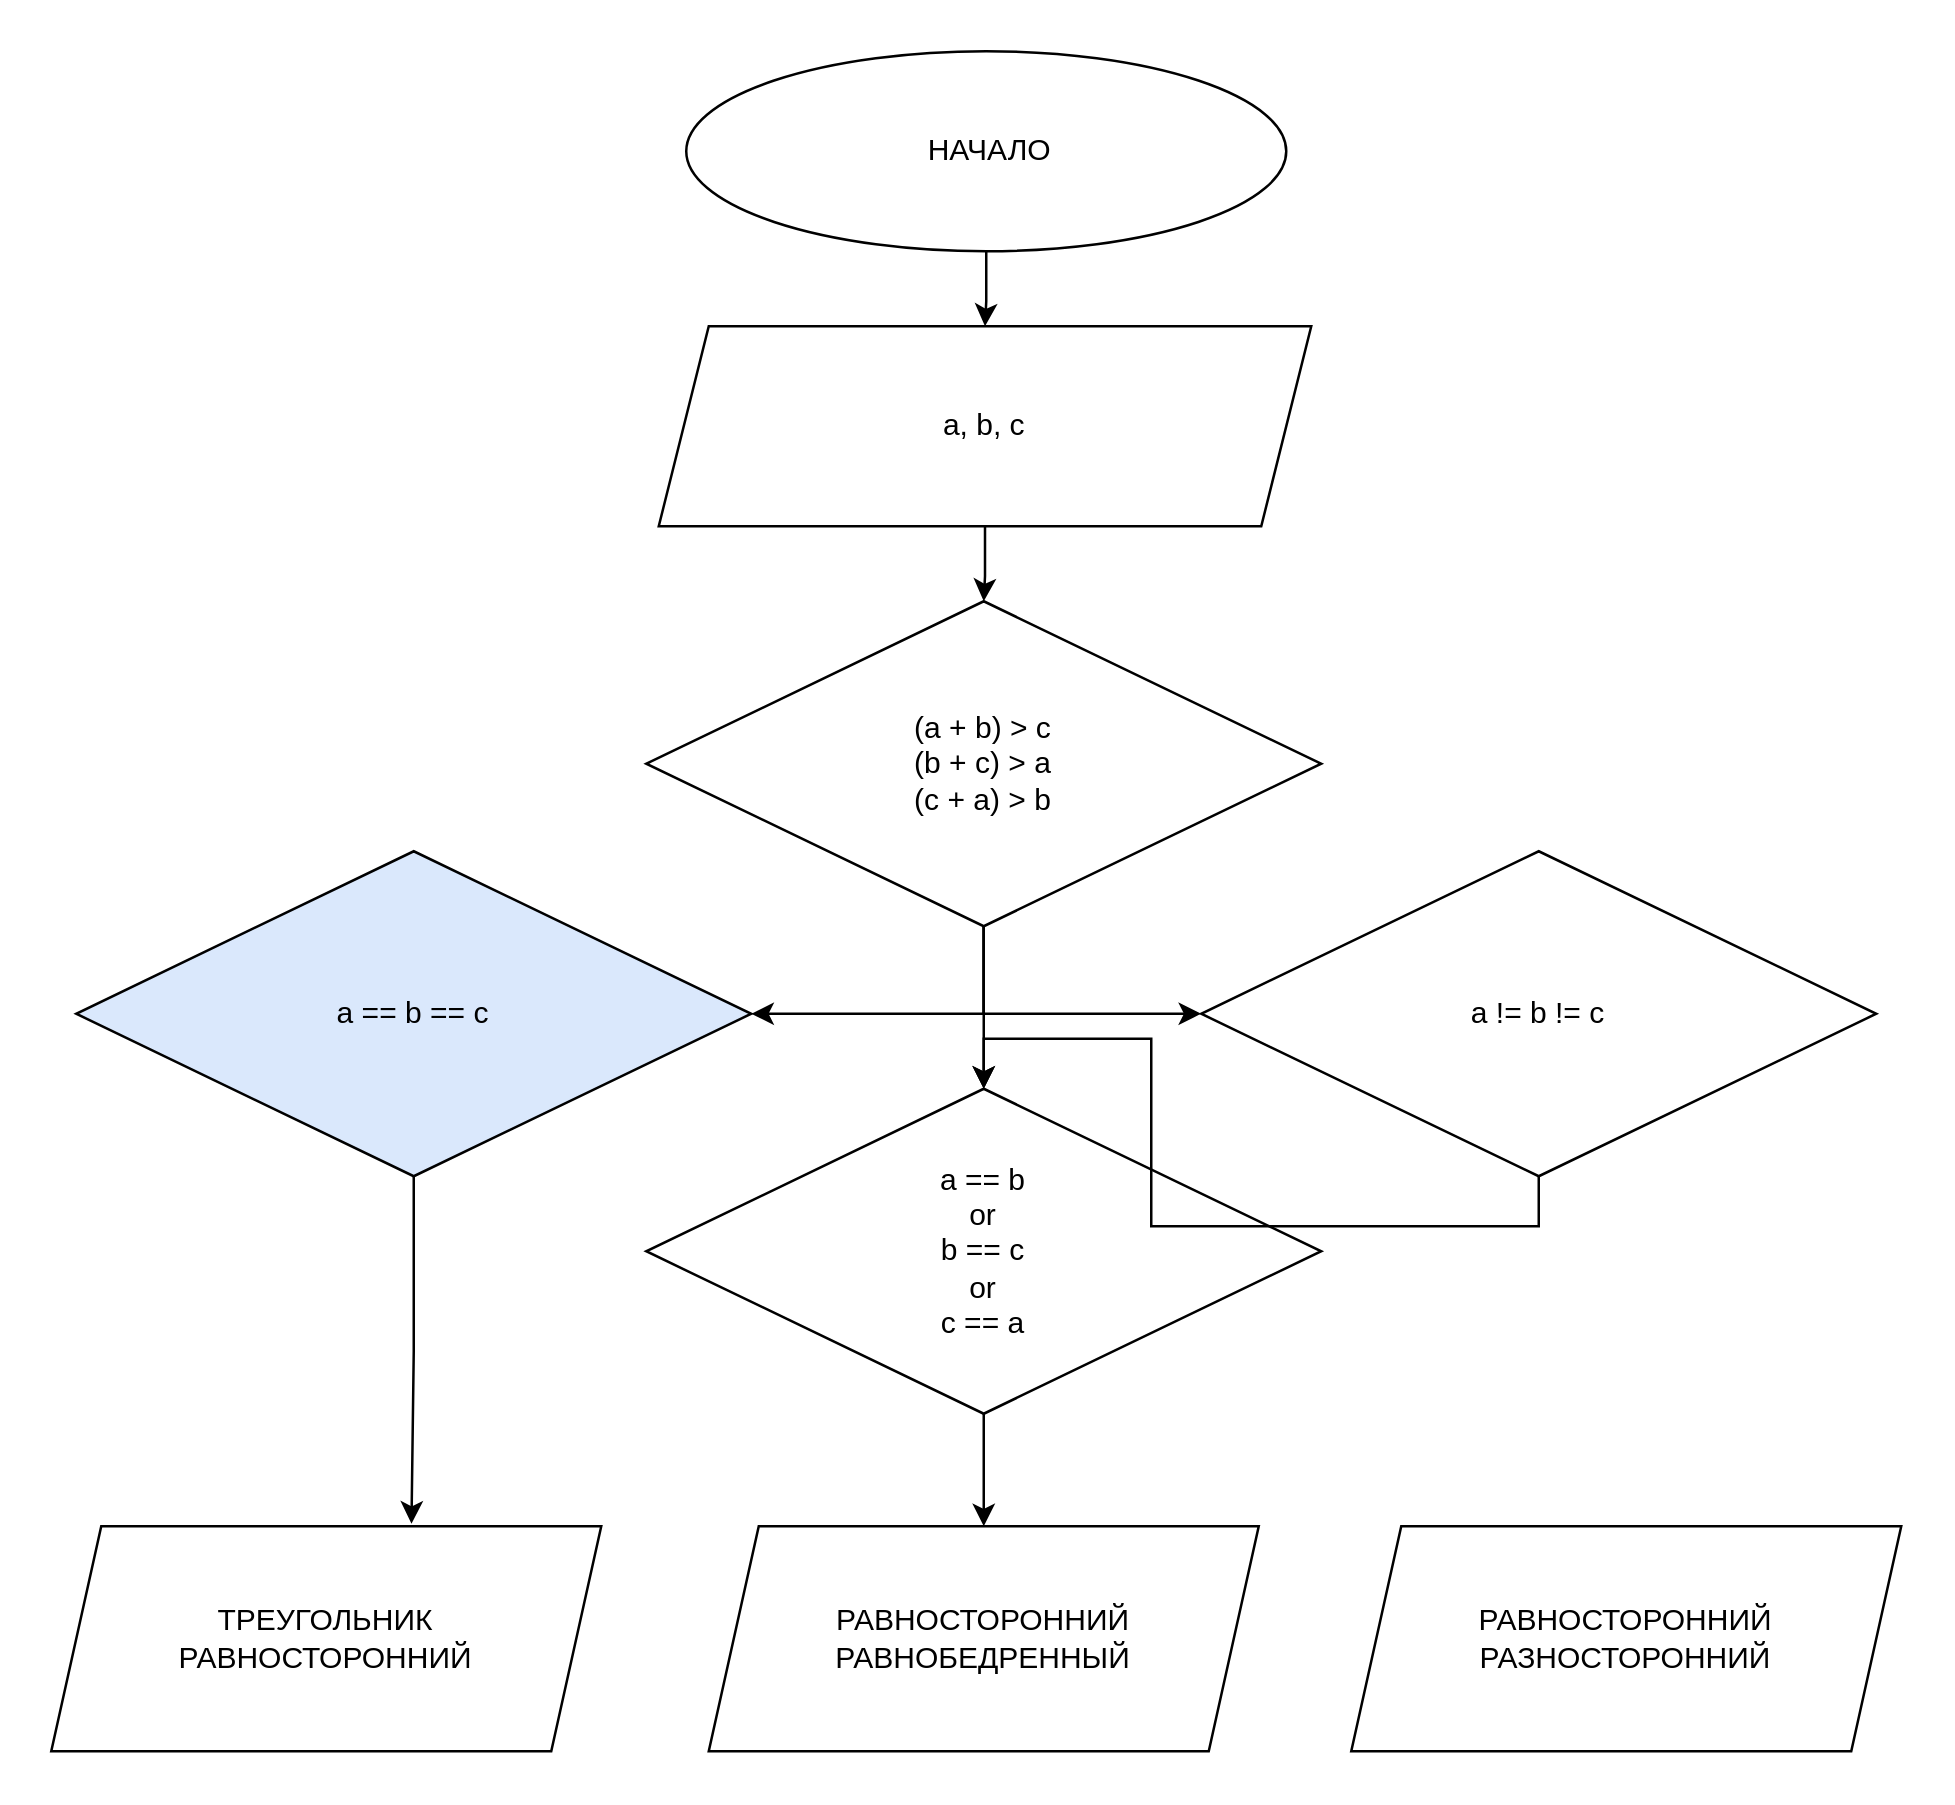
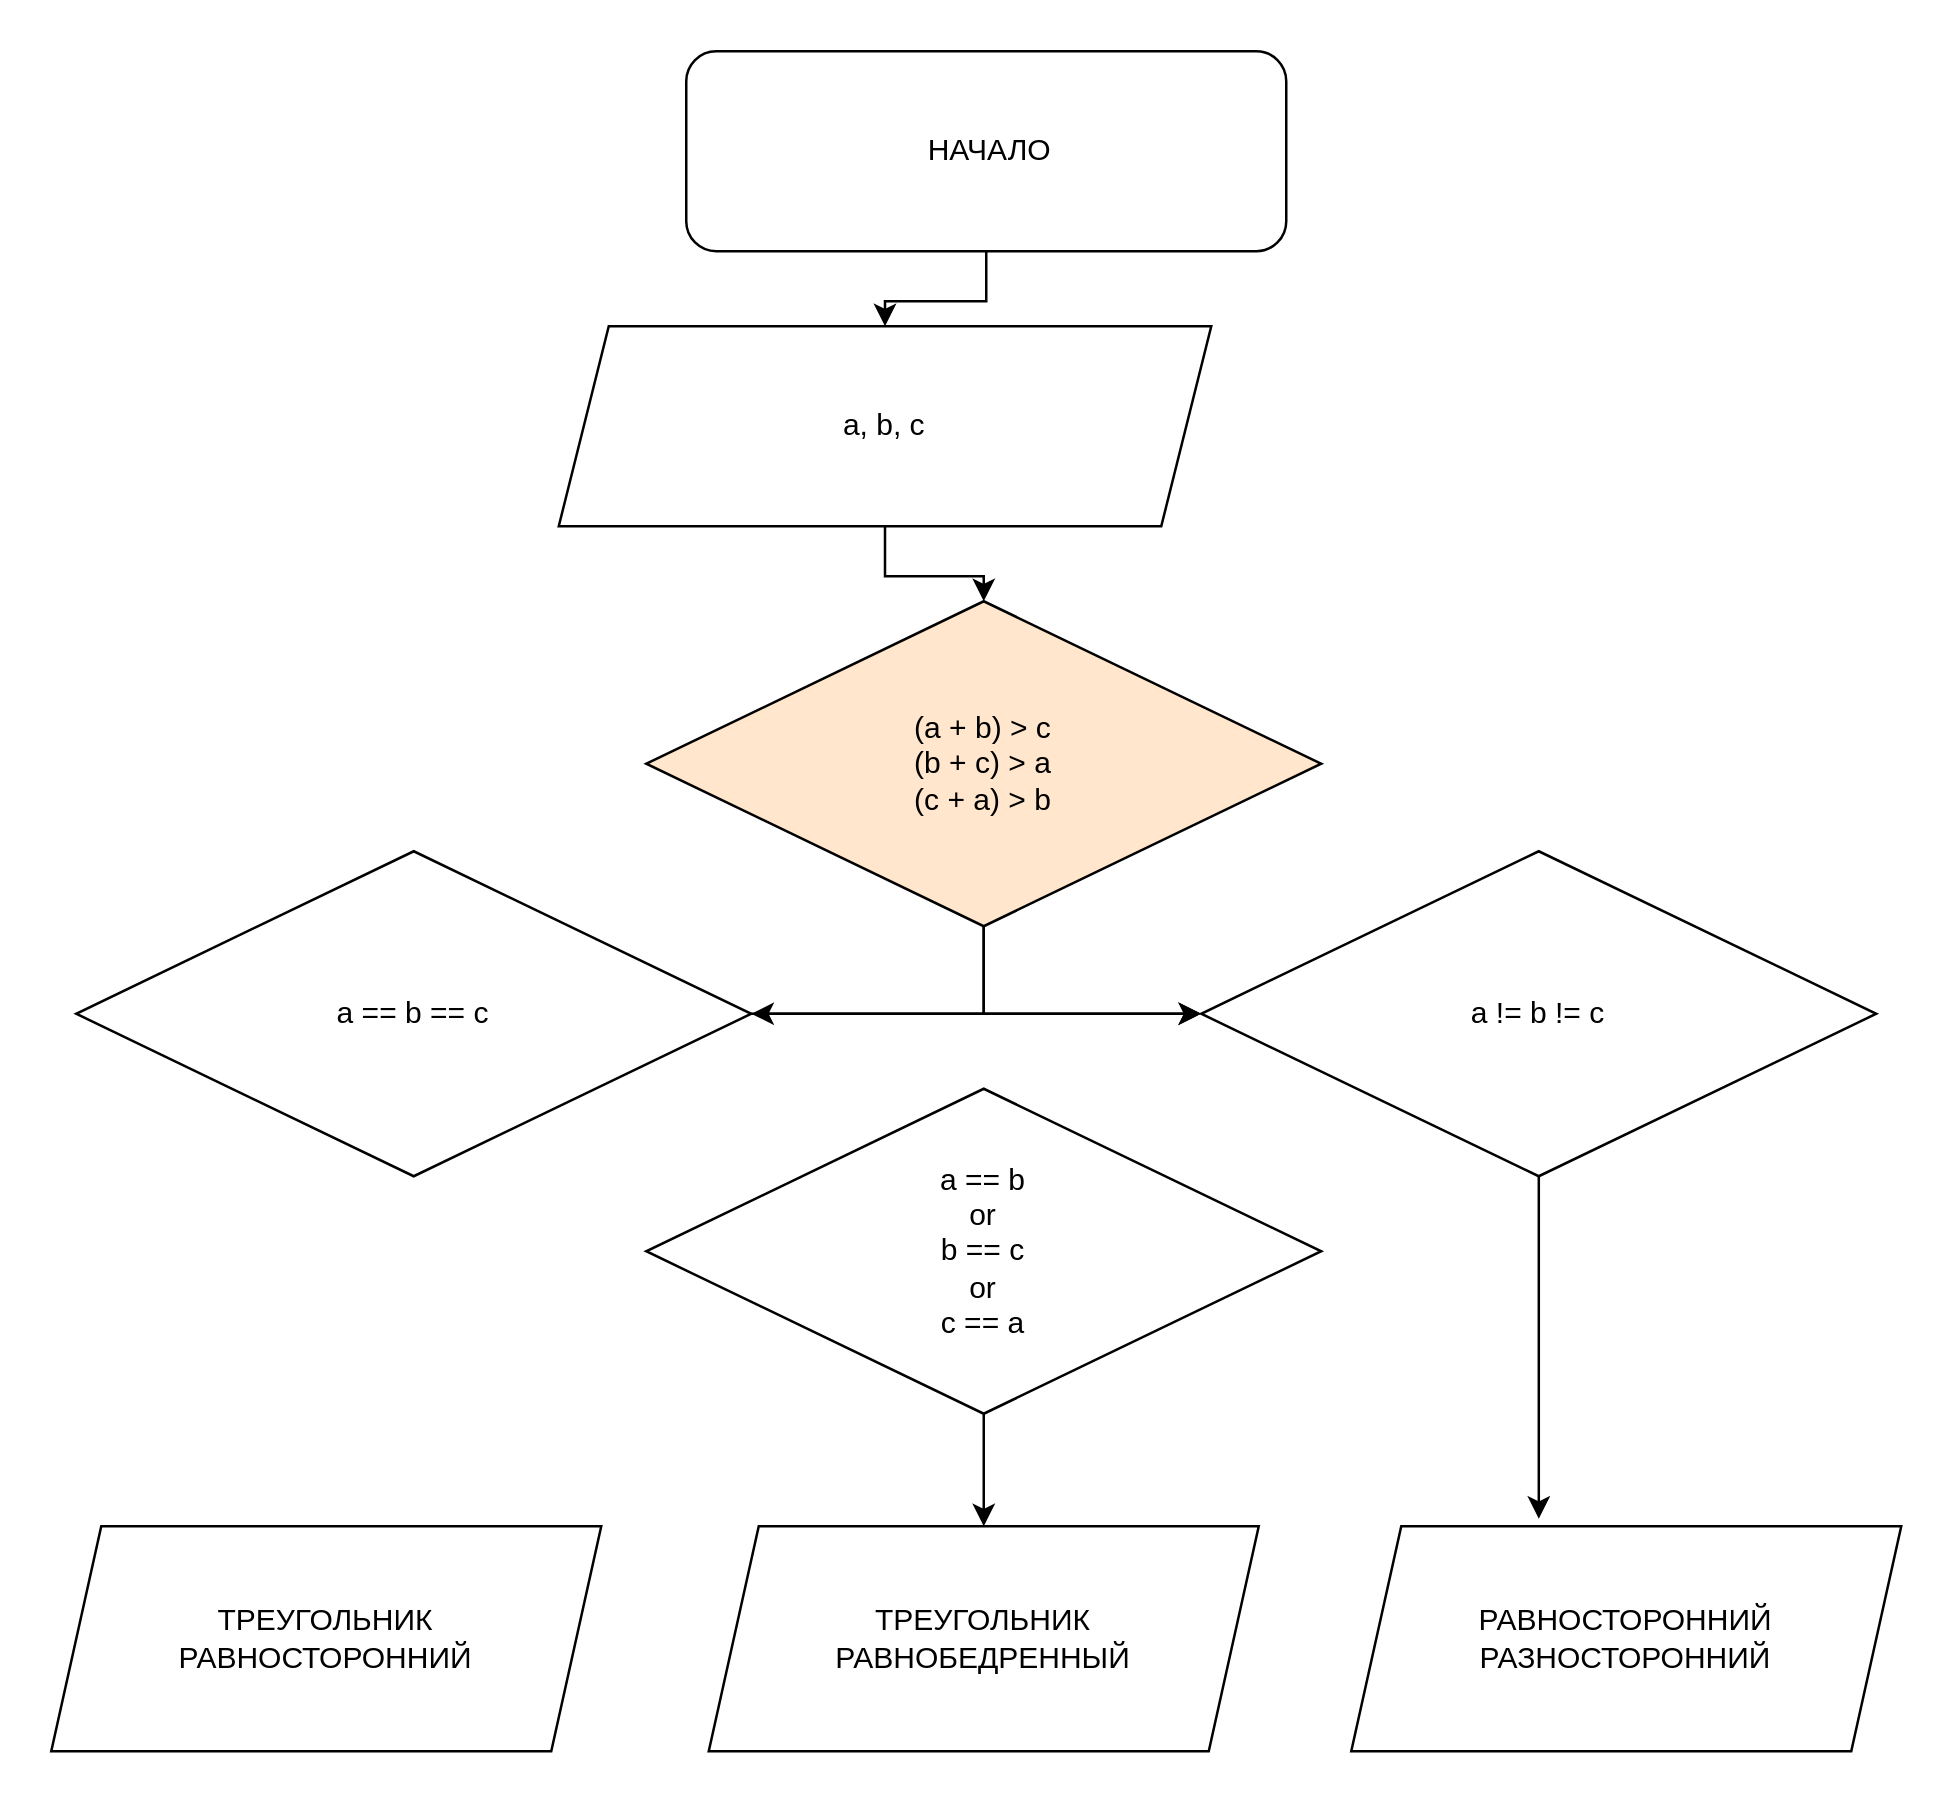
node "НАЧАЛО": shape ellipse -> rounded rectangle
node "a, b, c": moved (985, 426) -> (885, 426)
node "(a + b) > c (b + c) > a (c + a) > b": fillcolor #ffffff -> #ffe6cc
node "a == b == c": fillcolor #dae8fc -> #ffffff
edge "(a + b) > c (b + c) > a (c + a) > b" -> "a == b or b == c or c == a": removed
edge "a != b != c" -> "a == b or b == c or c == a": now "a != b != c" -> "РАВНОСТОРОННИЙ РАЗНОСТОРОННИЙ"
edge "a == b == c" -> "ТРЕУГОЛЬНИК РАВНОСТОРОННИЙ": now "a == b == c" -> "a != b != c"
node "РАВНОСТОРОННИЙ РАВНОБЕДРЕННЫЙ": label "РАВНОСТОРОННИЙ РАВНОБЕДРЕННЫЙ" -> "ТРЕУГОЛЬНИК РАВНОБЕДРЕННЫЙ"
